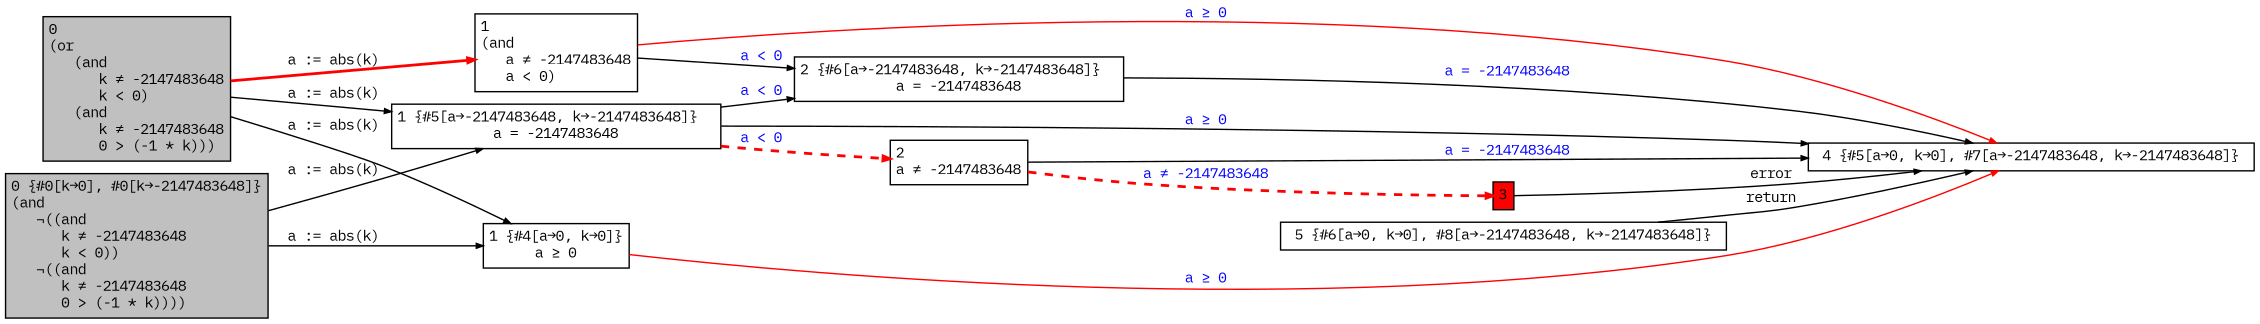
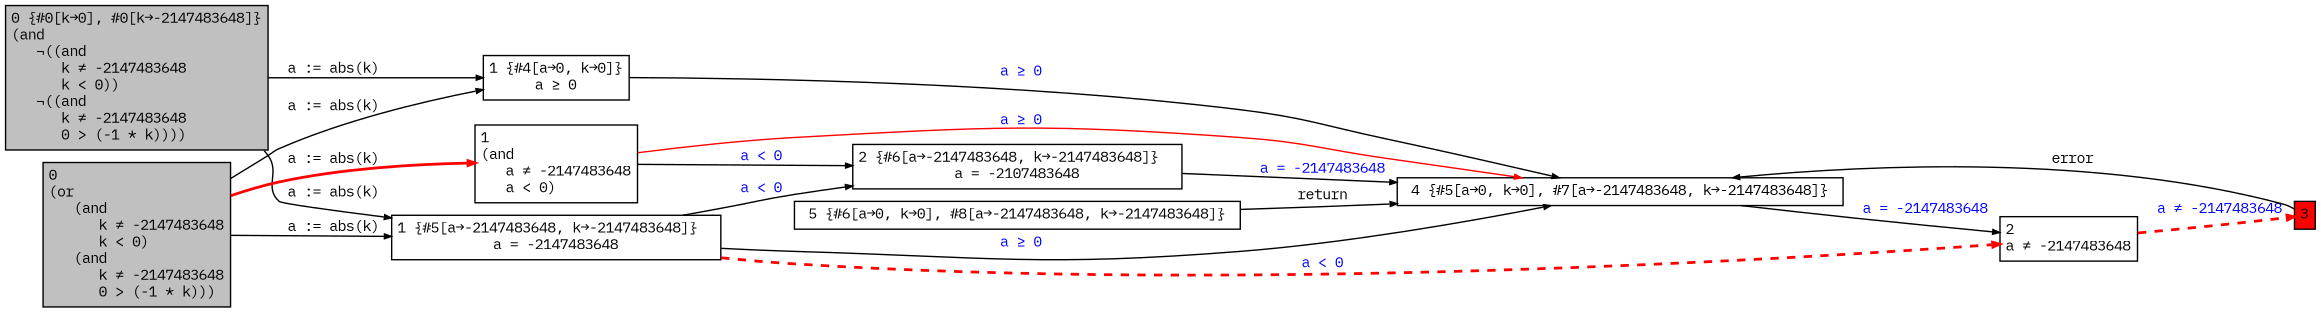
node "2 {#6[a→-2147483648, k→-2147483648]} a = -2147483648": label "2 {#6[a→-2147483648, k→-2147483648]} a = -2147483648" -> "2 {#6[a→-2147483648, k→-2147483648]} a = -2107483648"
edge "2 a ≠ -2147483648" -> "4 {#5[a→0, k→0], #7[a→-2147483648, k→-2147483648]}": reversed
edge "1 {#4[a→0, k→0]} a ≥ 0" -> "4 {#5[a→0, k→0], #7[a→-2147483648, k→-2147483648]}": color #ff0000 -> black
